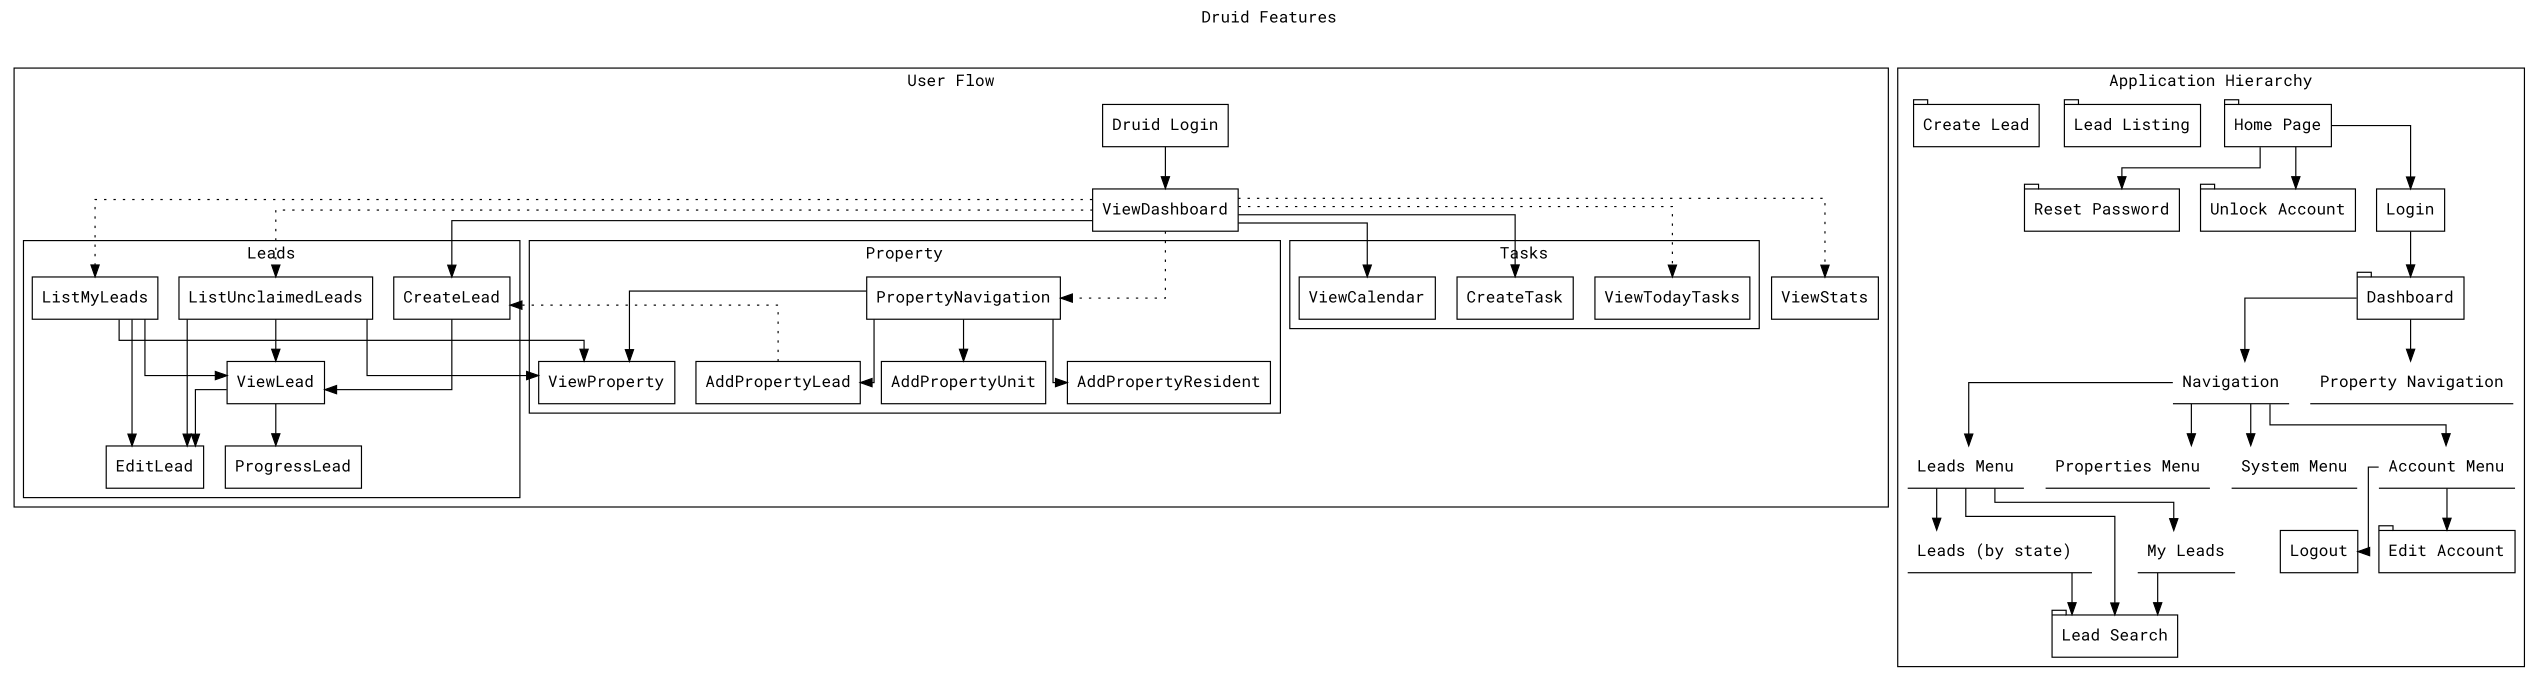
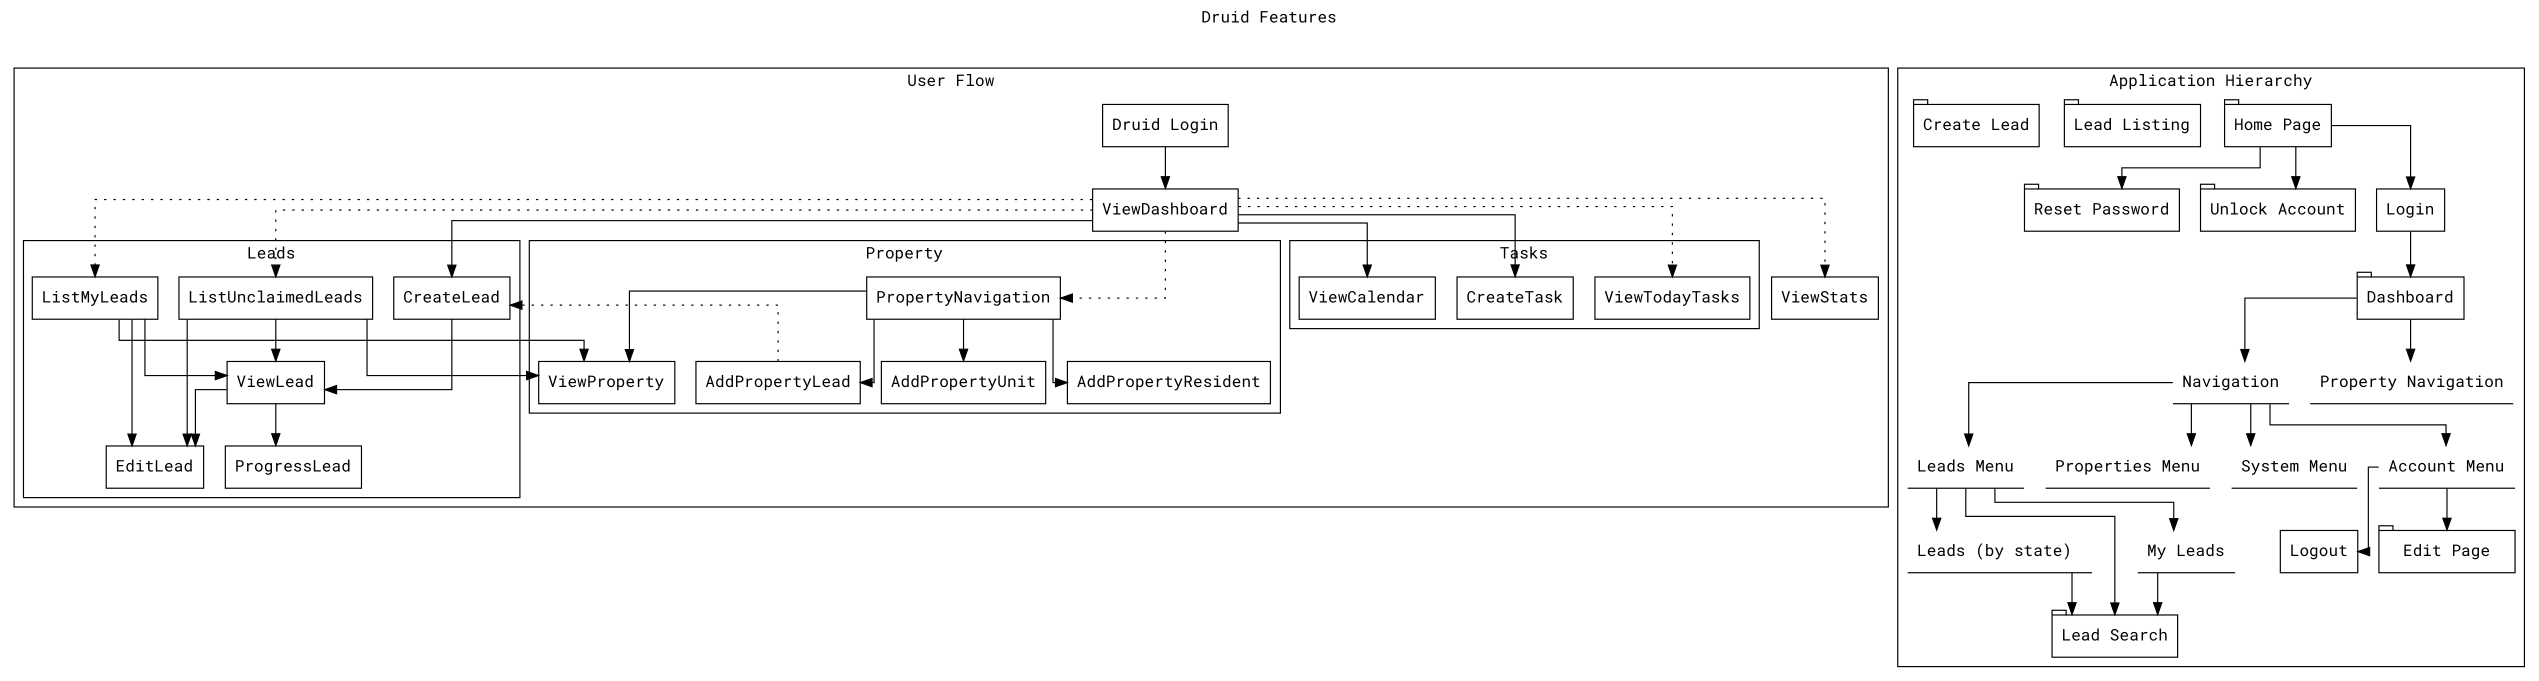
node "Edit Account": label "Edit Account" -> "Edit Page"
